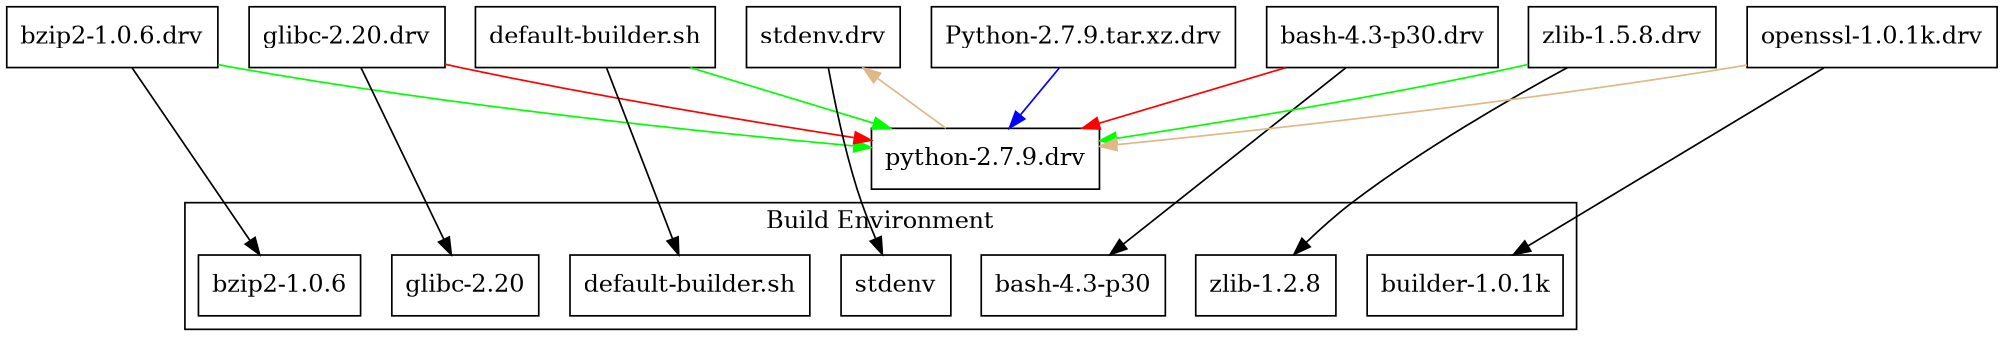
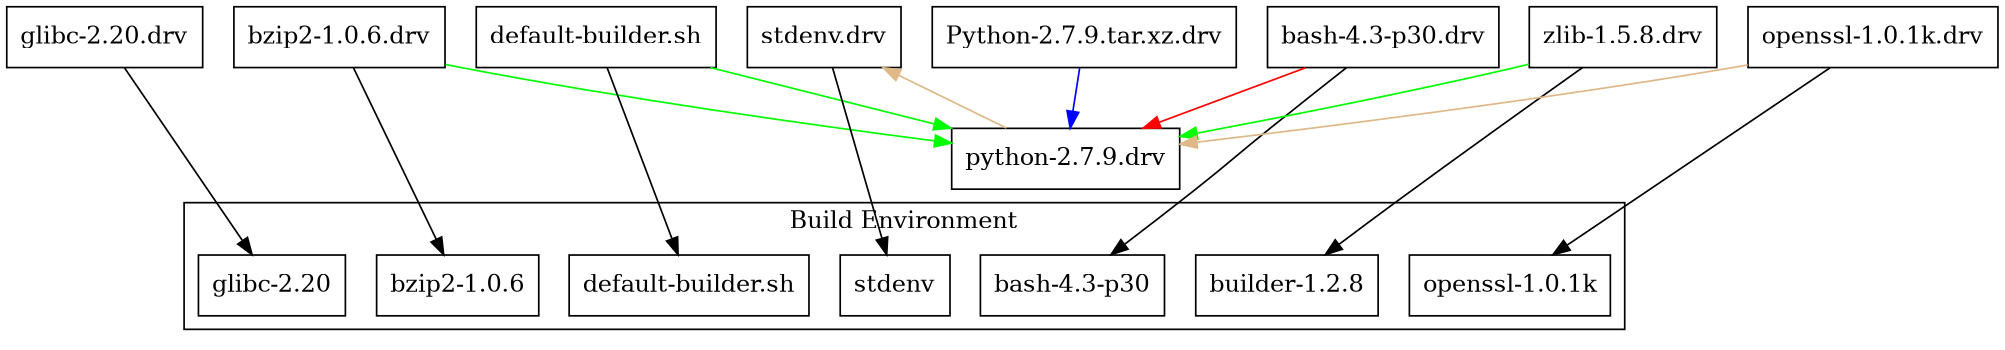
edge "glibc-2.20.drv" -> "python-2.7.9.drv": removed
node "zlib-1.2.8": label "zlib-1.2.8" -> "builder-1.2.8"
node "builder-1.0.1k": label "builder-1.0.1k" -> "openssl-1.0.1k"
